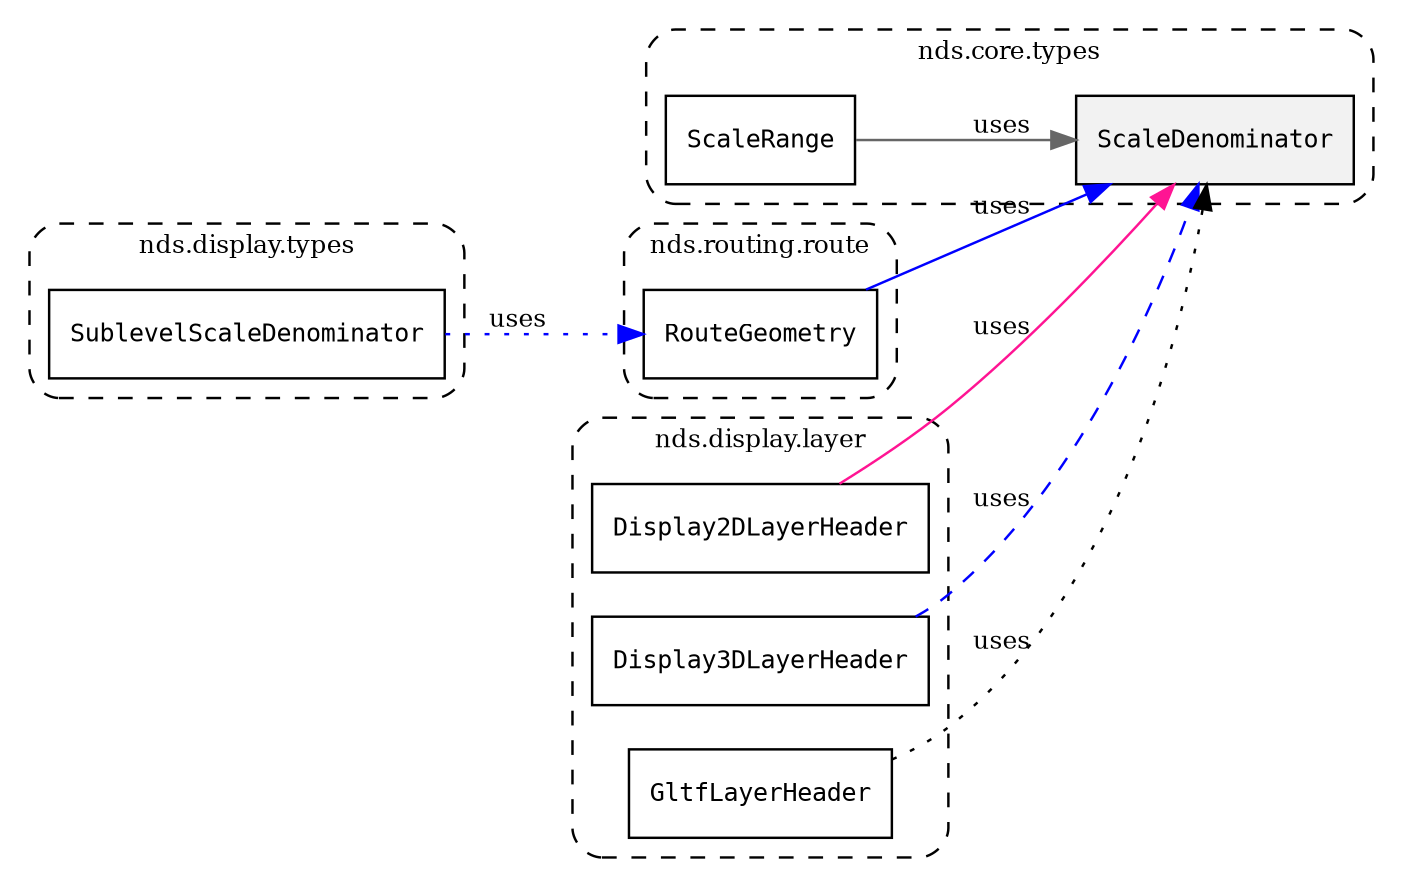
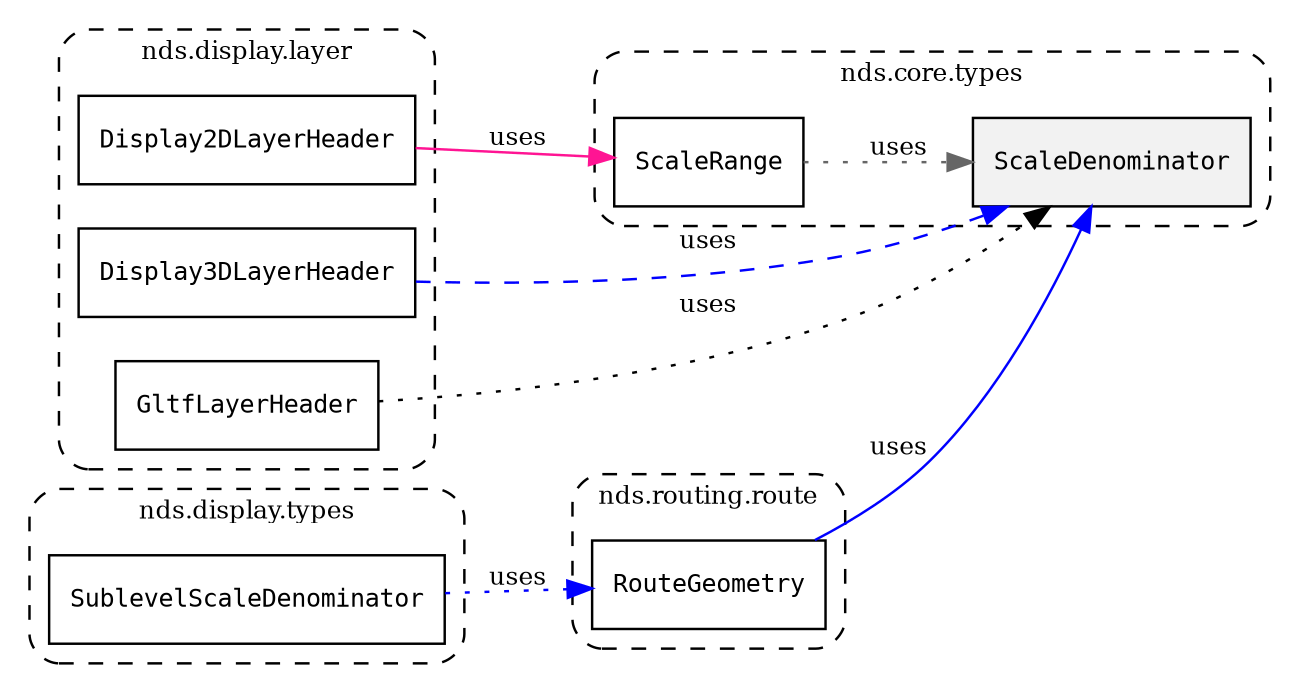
edge "ScaleRange" -> "ScaleDenominator": style solid -> dotted
edge "Display2DLayerHeader" -> "ScaleDenominator": now "Display2DLayerHeader" -> "ScaleRange"
